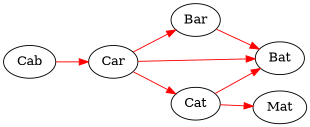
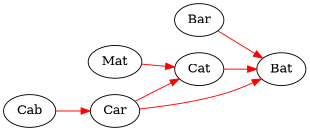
edge "Car" -> "Bar": removed
edge "Cat" -> "Mat": reversed
